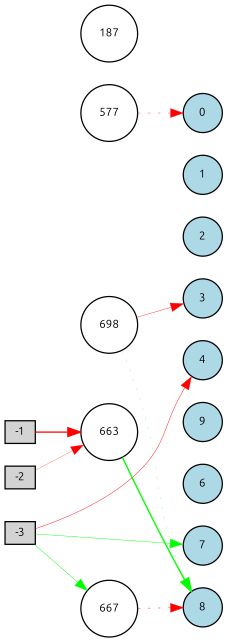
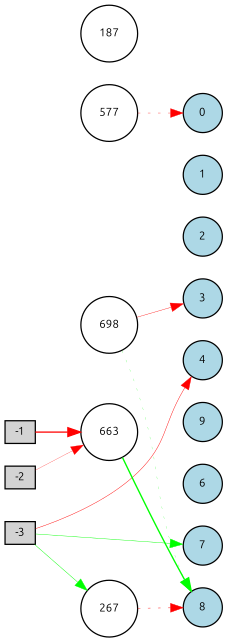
node "667": label "667" -> "267"
